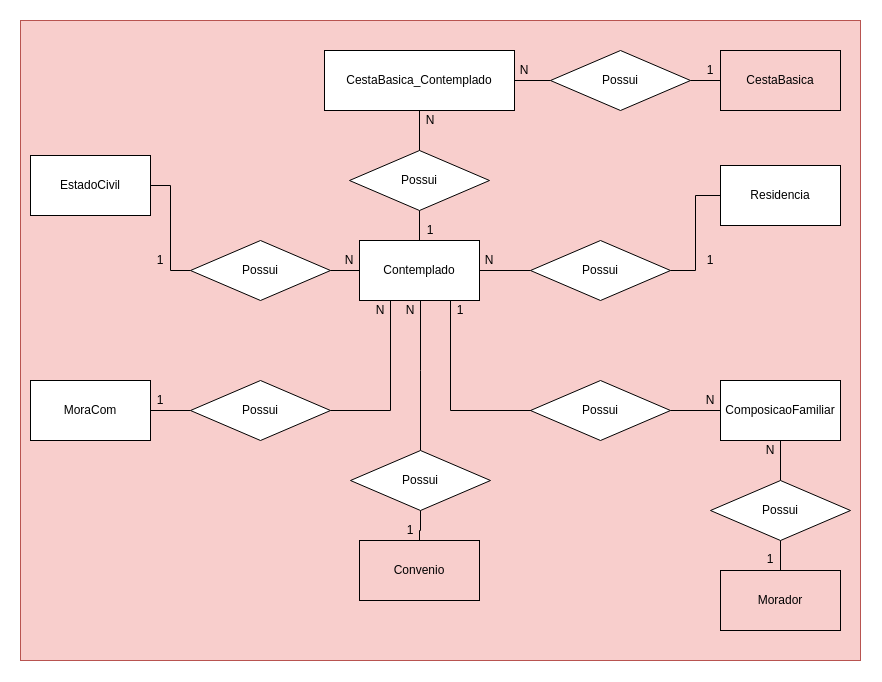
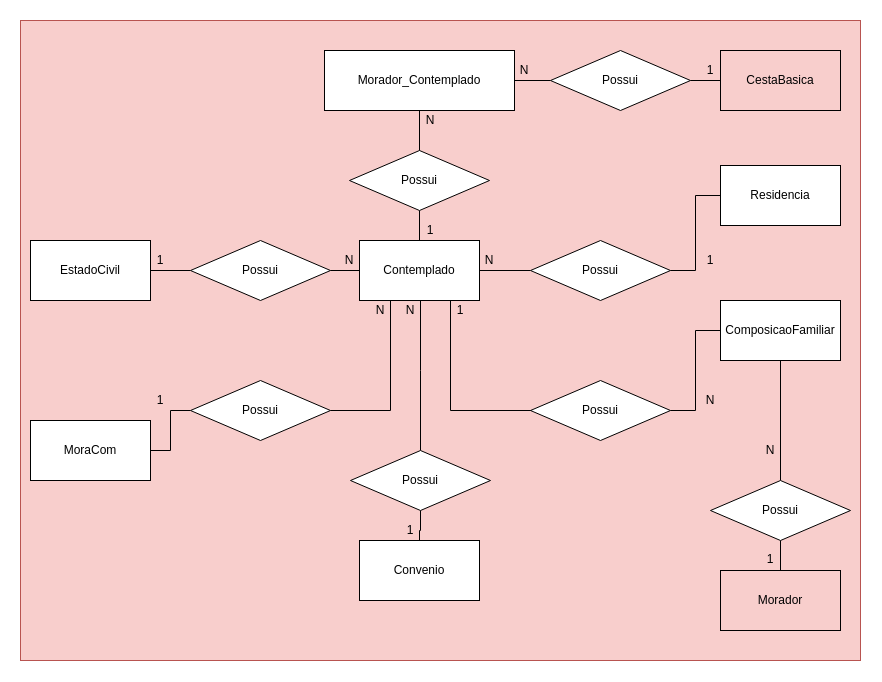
node "CestaBasica_Contemplado": label "CestaBasica_Contemplado" -> "Morador_Contemplado"
node "EstadoCivil": moved (91, 186) -> (91, 271)
node "MoraCom": moved (91, 411) -> (91, 451)
node "ComposicaoFamiliar": moved (781, 411) -> (781, 331)
node "Convenio": fillcolor #f8cecc -> #ffffff
